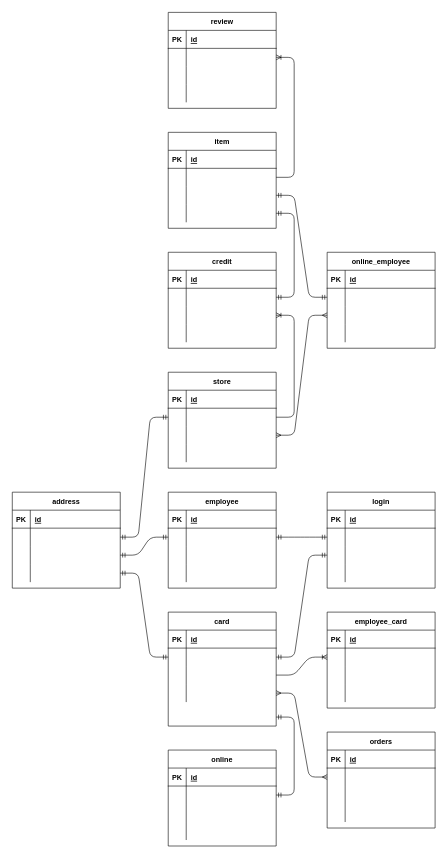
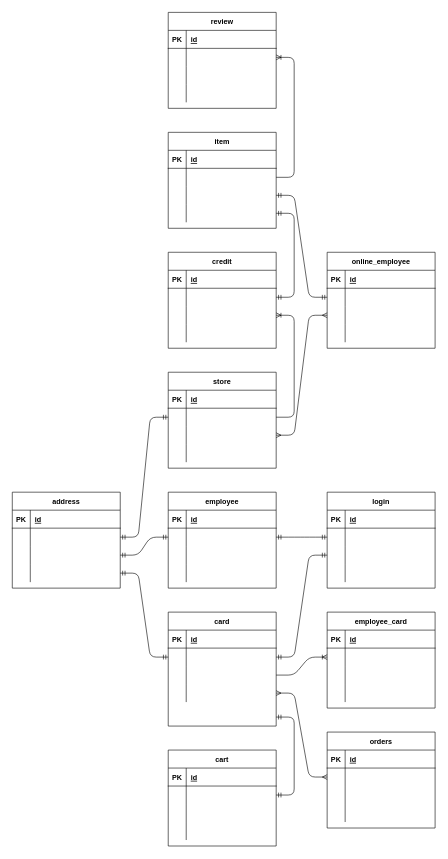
node "online": label "online" -> "cart"
